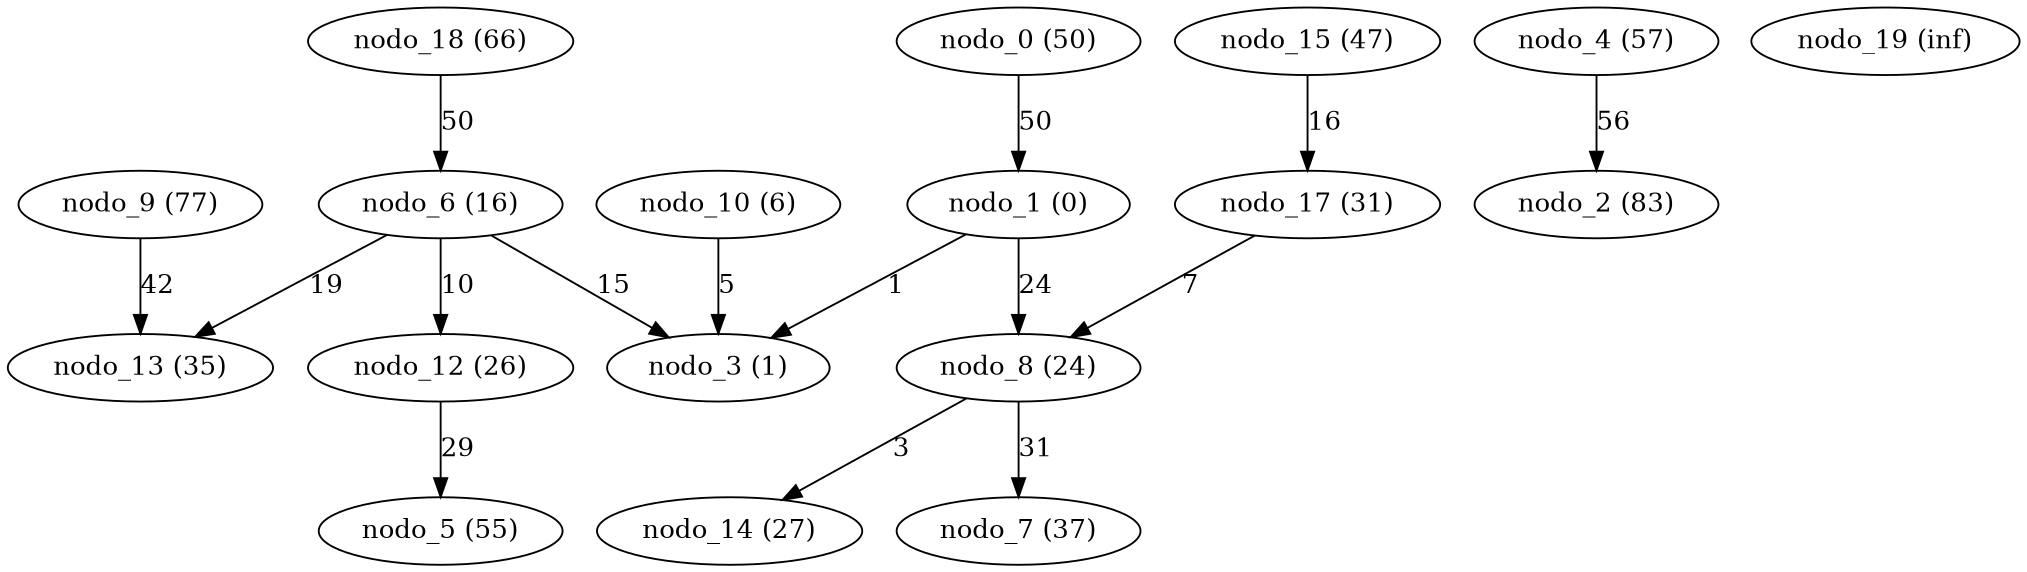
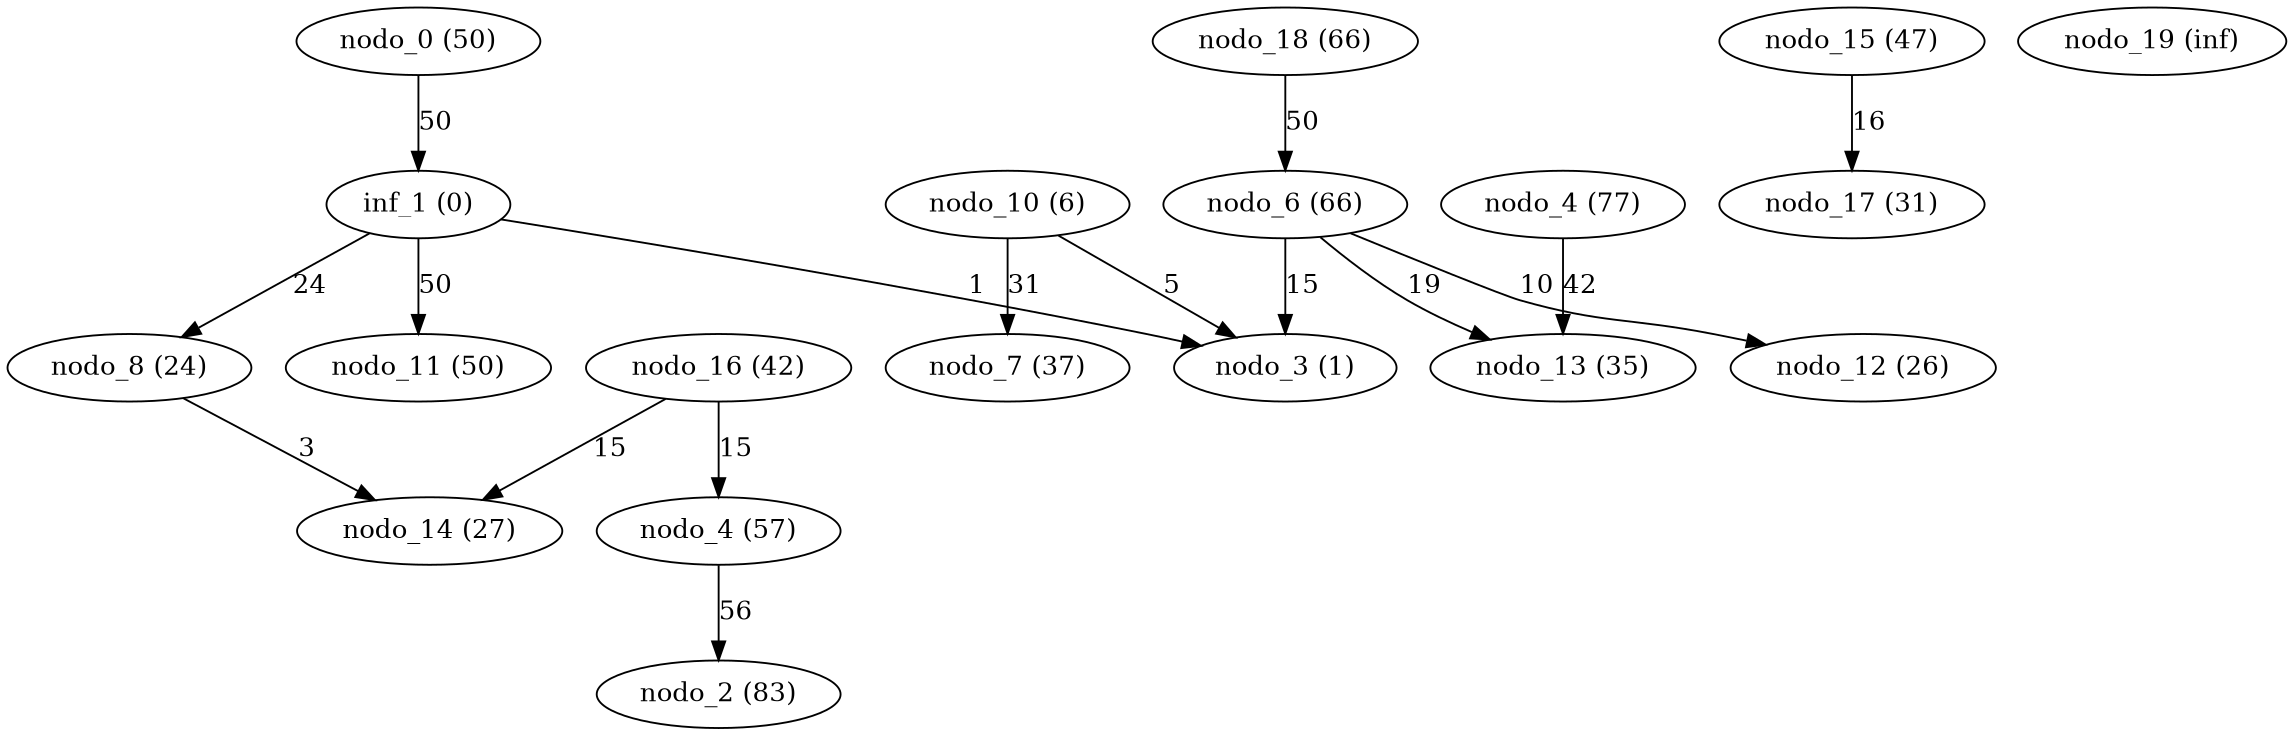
node "nodo_9 (77)": label "nodo_9 (77)" -> "nodo_4 (77)"
node "nodo_6 (16)": label "nodo_6 (16)" -> "nodo_6 (66)"
node "nodo_1 (0)": label "nodo_1 (0)" -> "inf_1 (0)"
edge "nodo_17 (31)" -> "nodo_8 (24)": removed, label "7"
node "nodo_11 (50)": added
node "nodo_16 (42)": added
edge "nodo_8 (24)" -> "nodo_7 (37)": now "nodo_10 (6)" -> "nodo_7 (37)"
node "nodo_5 (55)": removed
